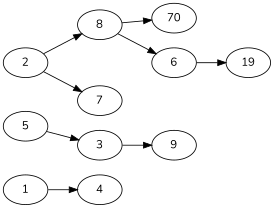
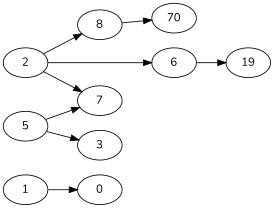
edge "8" -> "6": now "2" -> "6"
edge "5" -> "7": added
node "9": removed
node "4": label "4" -> "0"
